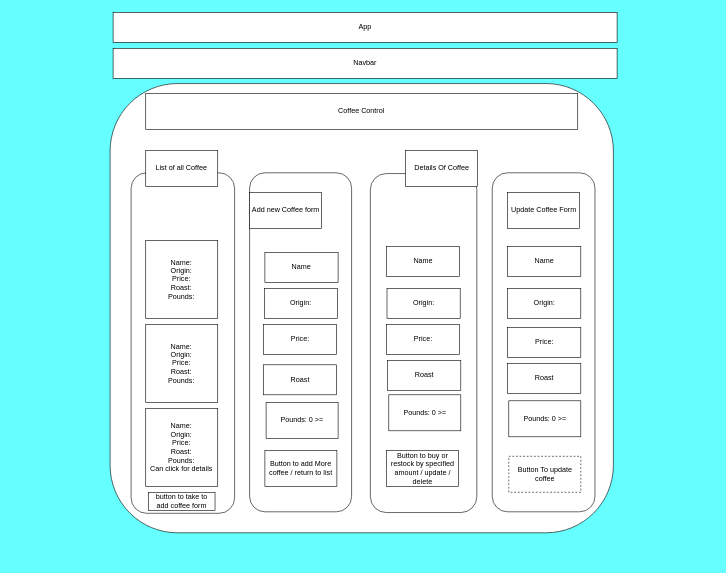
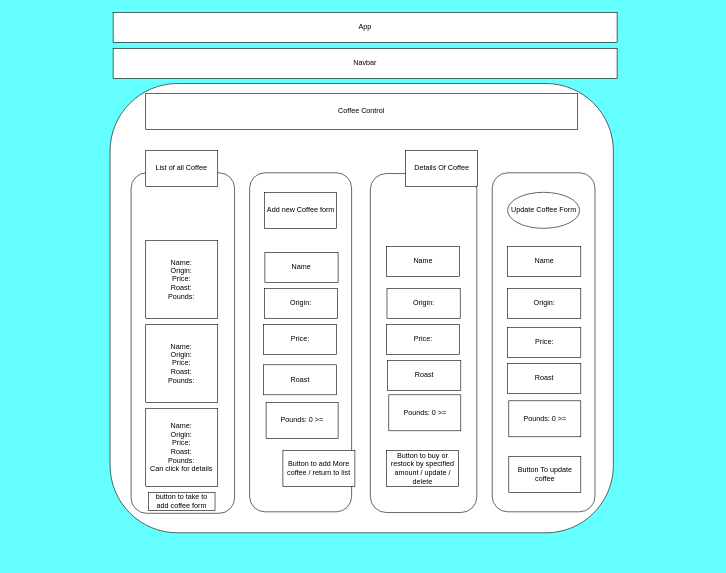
node "Add new Coffee form": moved (286, 210) -> (301, 210)
node "Update Coffee Form": shape rectangle -> ellipse
node "Button to add More coffee / return to list": moved (301, 468) -> (319, 468)
node "Button To update coffee": style dashed -> solid
